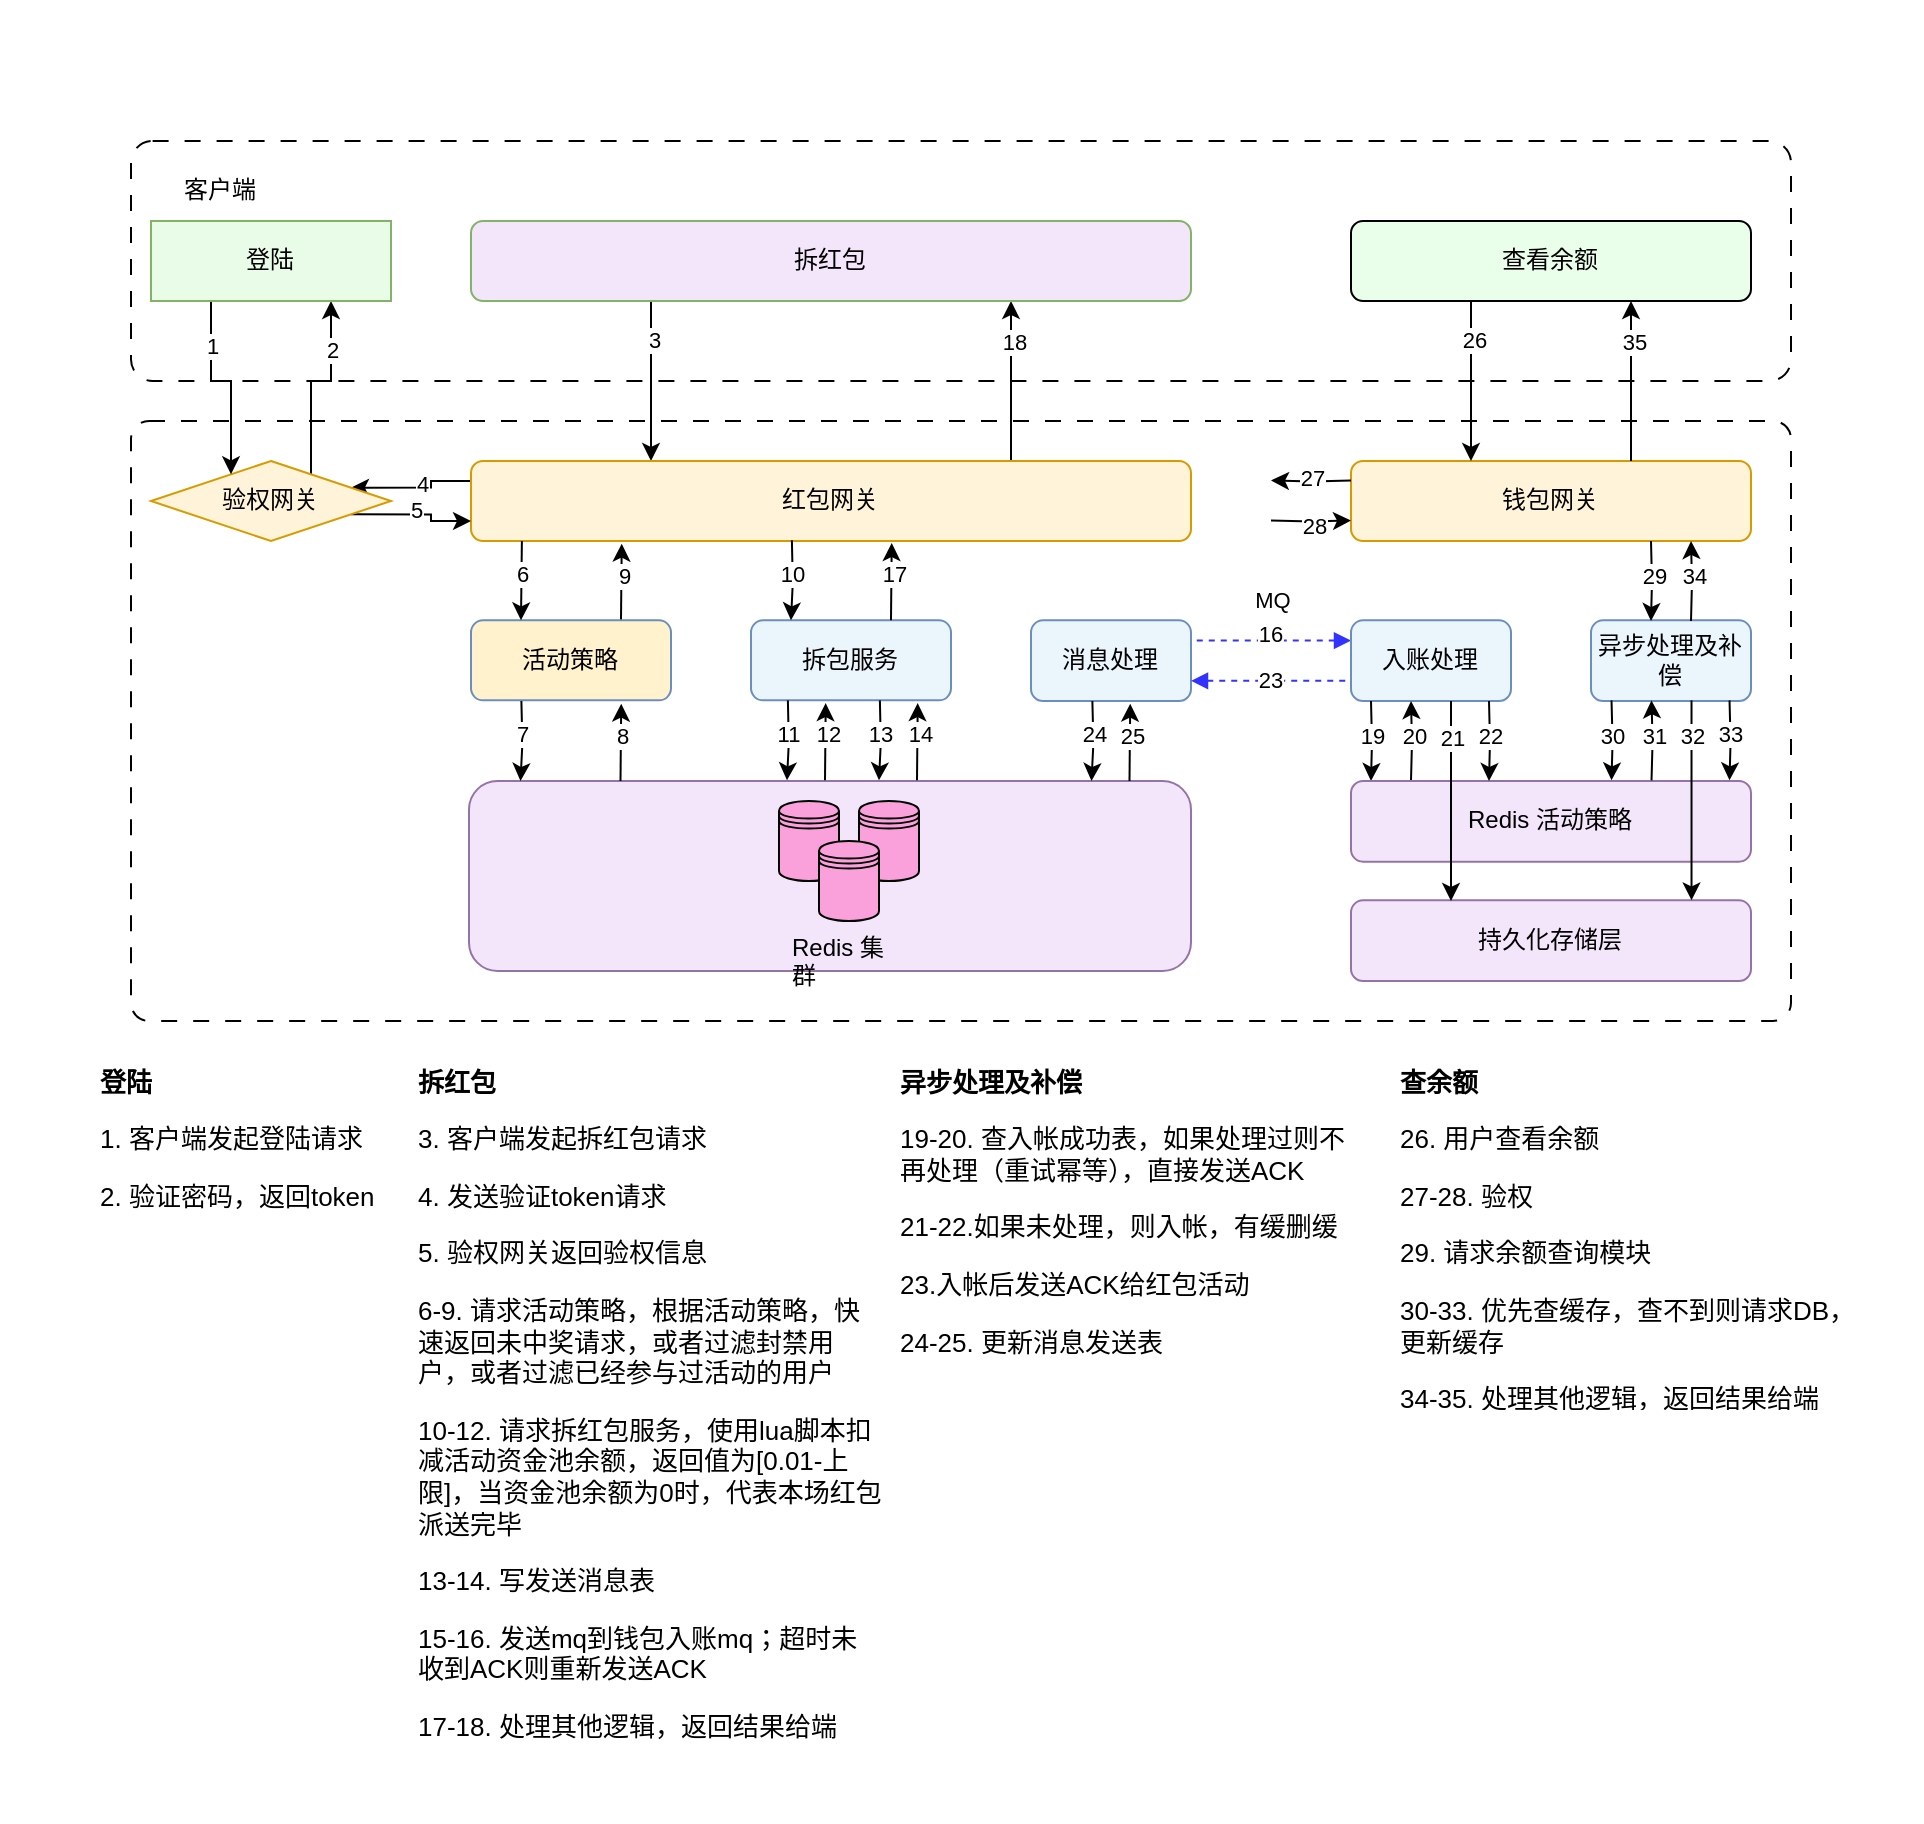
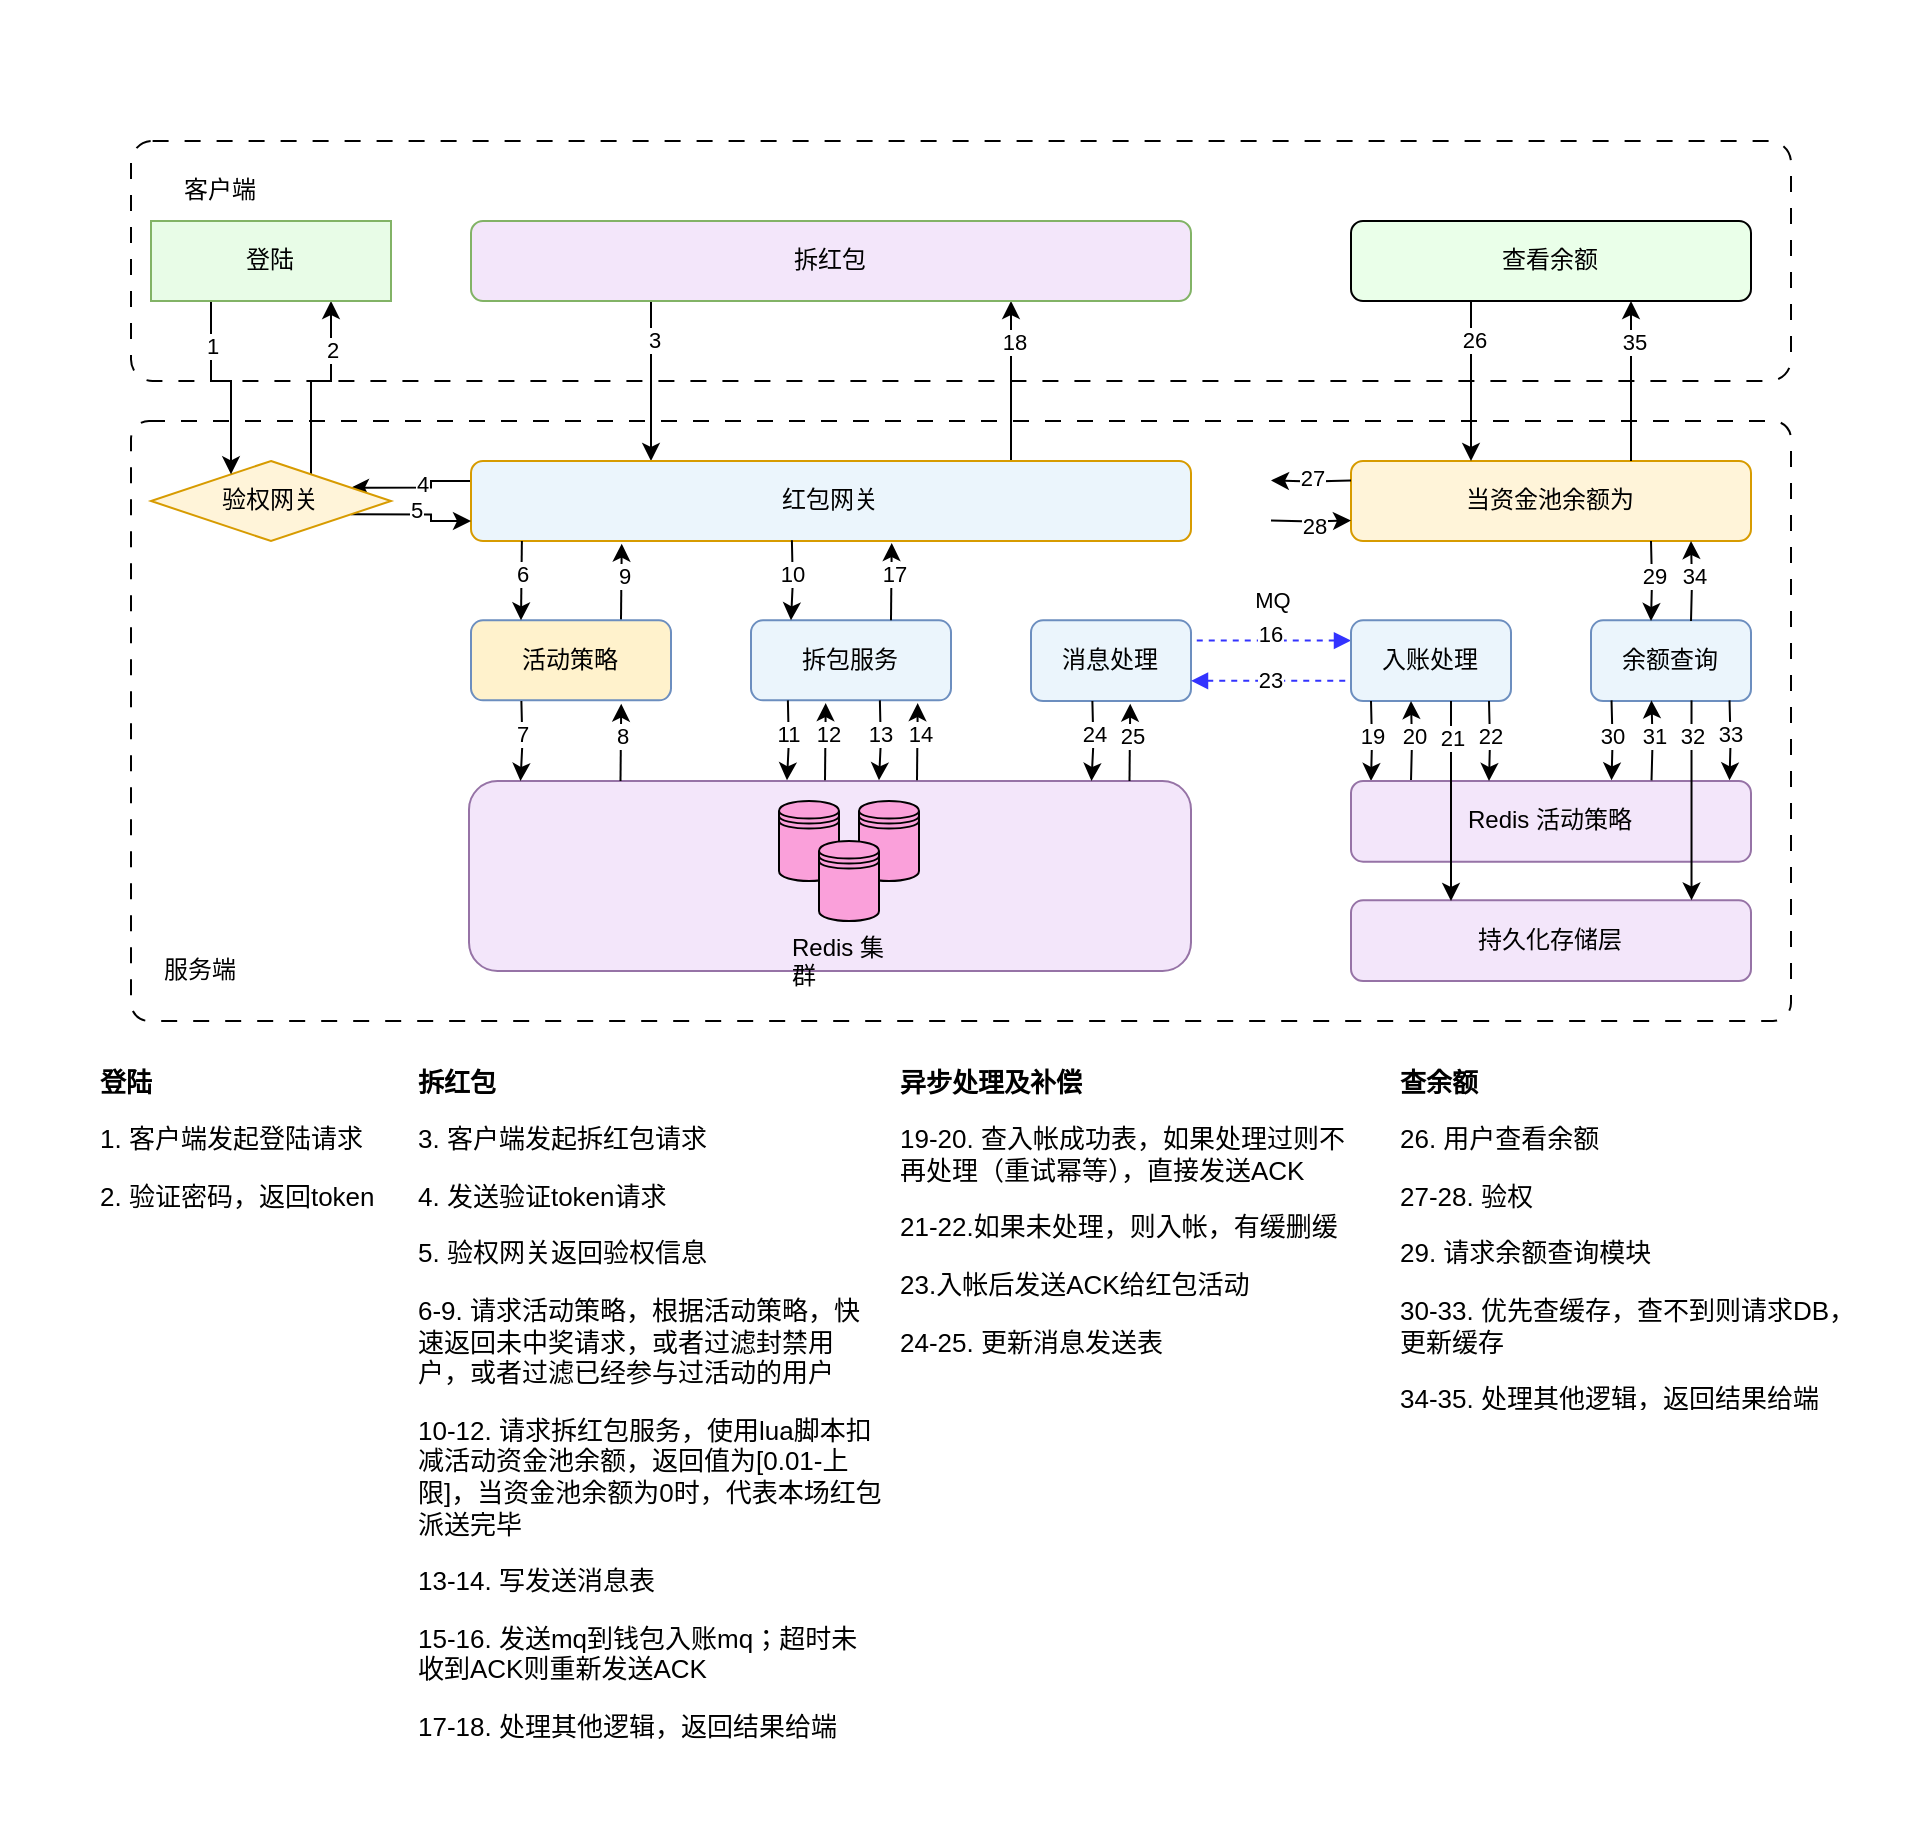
node "红包网关": fillcolor #fff4d9 -> #ebf5fc
node "钱包网关": label "钱包网关" -> "当资金池余额为"
node "异步处理及补偿": label "异步处理及补偿" -> "余额查询"
node "服务端": added
